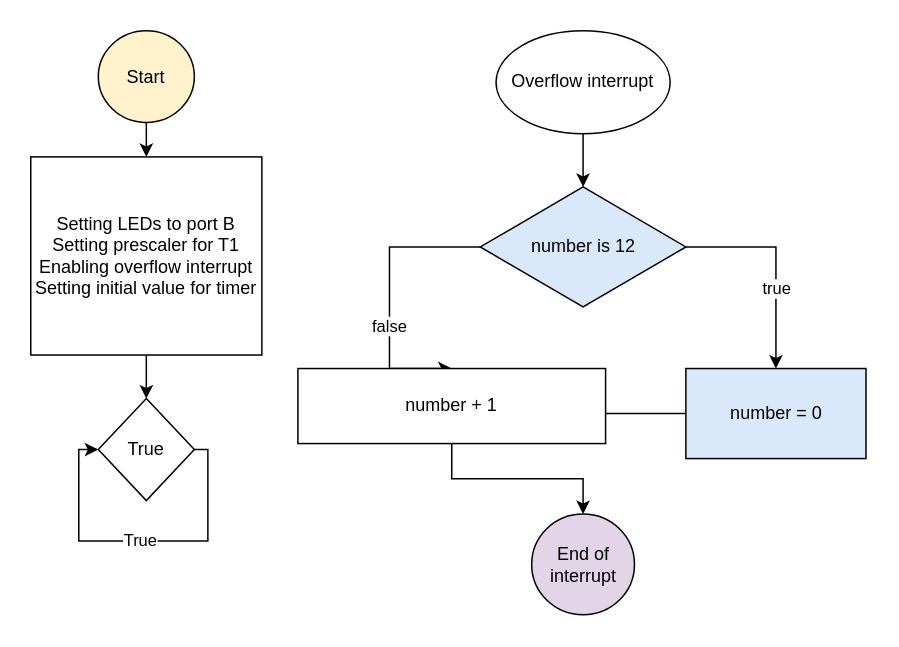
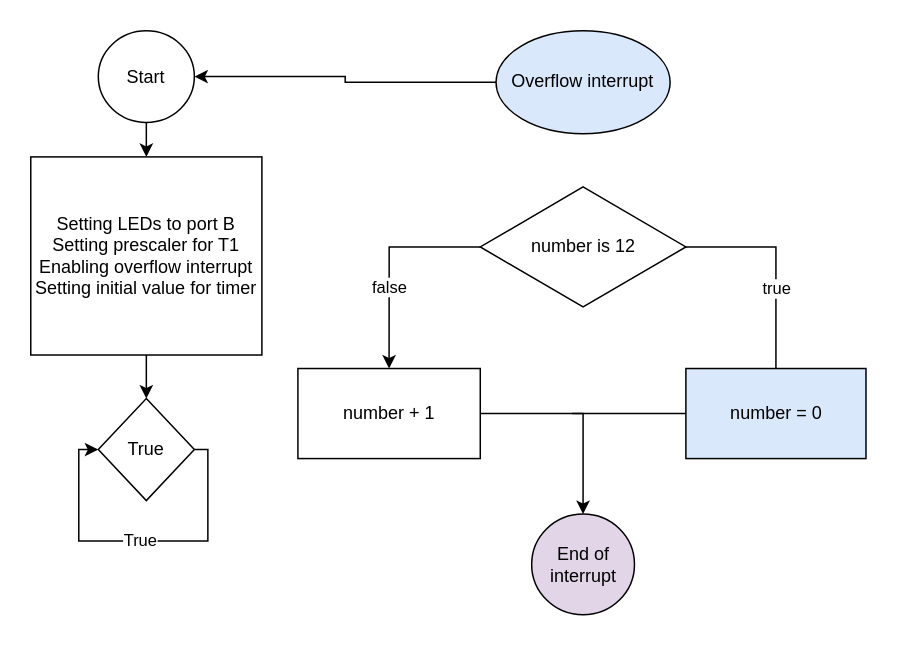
node "Start": fillcolor #fff2cc -> #ffffff
node "Overflow interrupt": fillcolor #ffffff -> #dae8fc
edge "Overflow interrupt" -> "number is 12": now "Overflow interrupt" -> "Start"
node "number is 12": fillcolor #dae8fc -> #ffffff
edge "number is 12" -> "number = 0": arrowhead classic -> none
node "number + 1": size 308x75 -> 182x90
